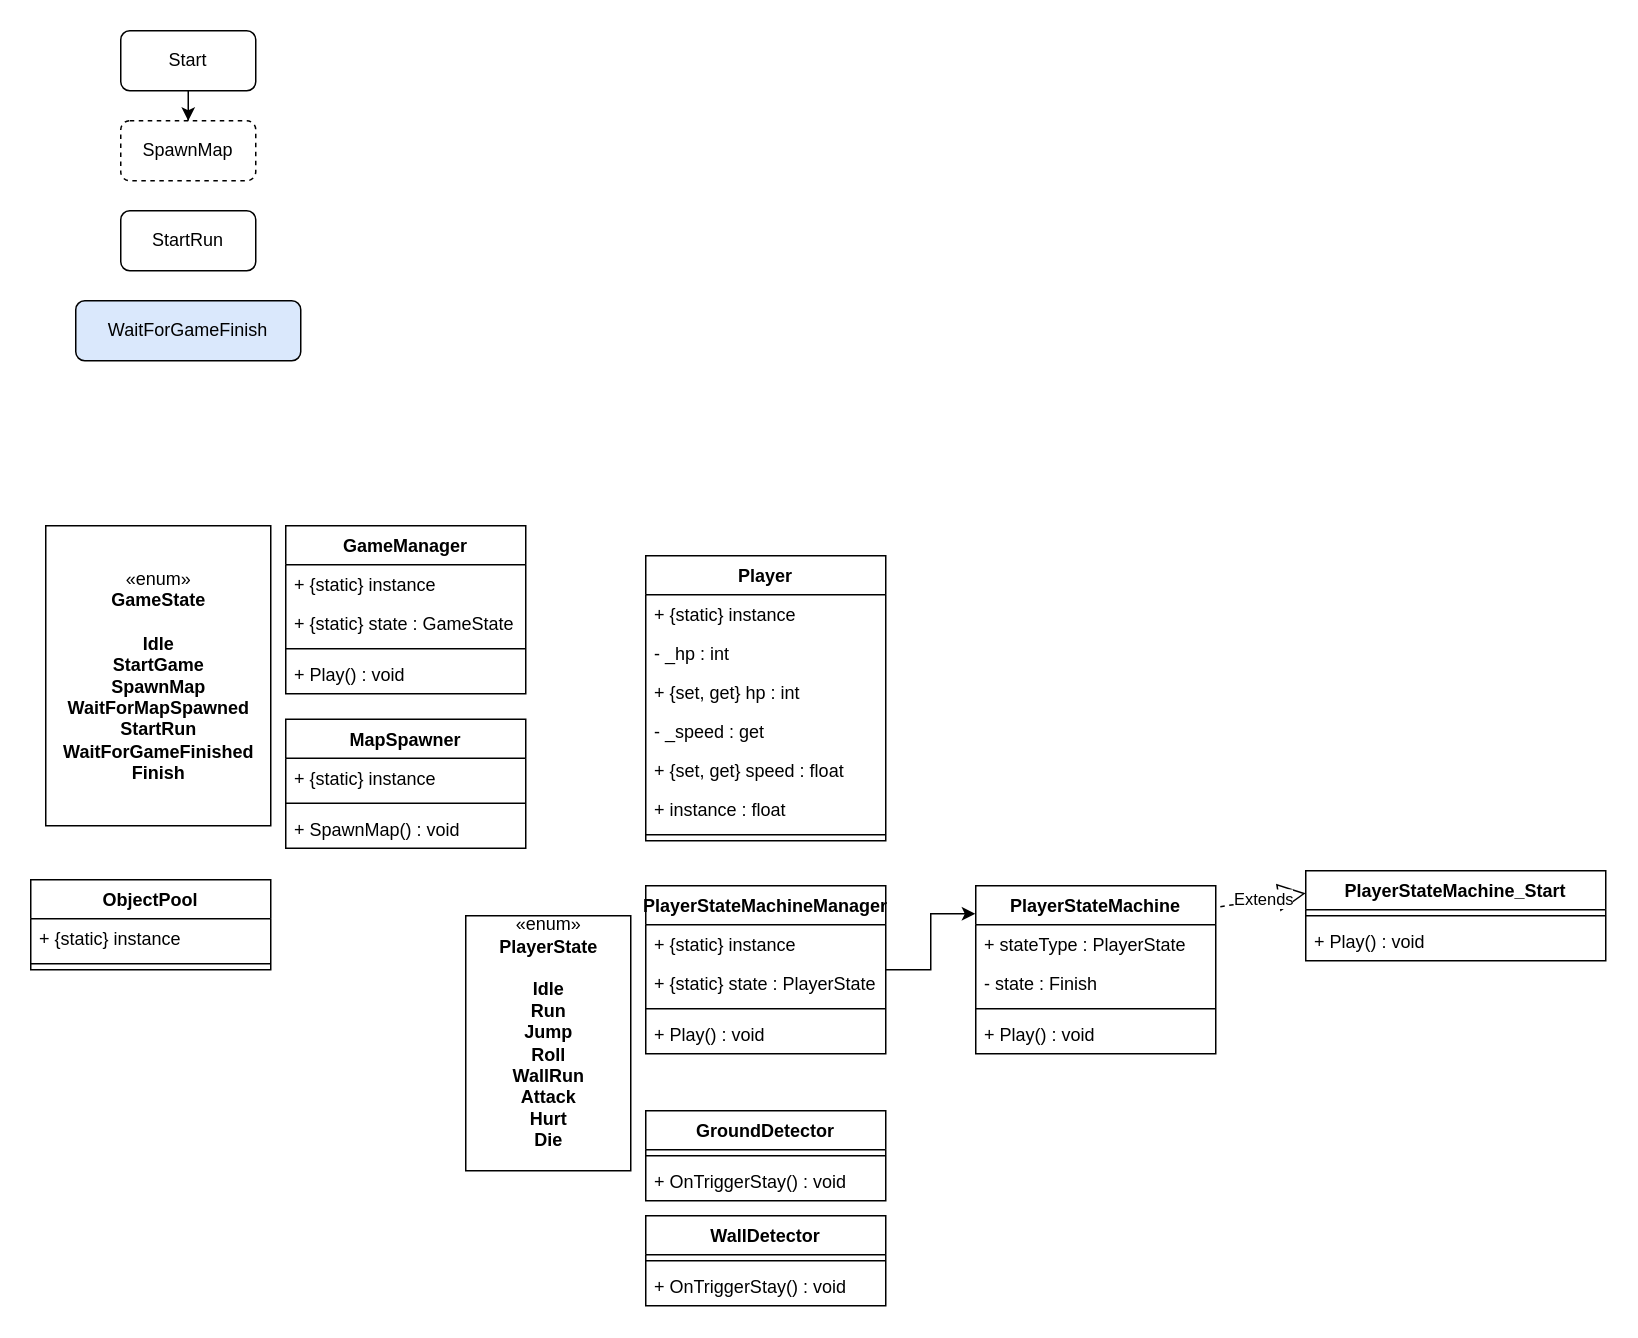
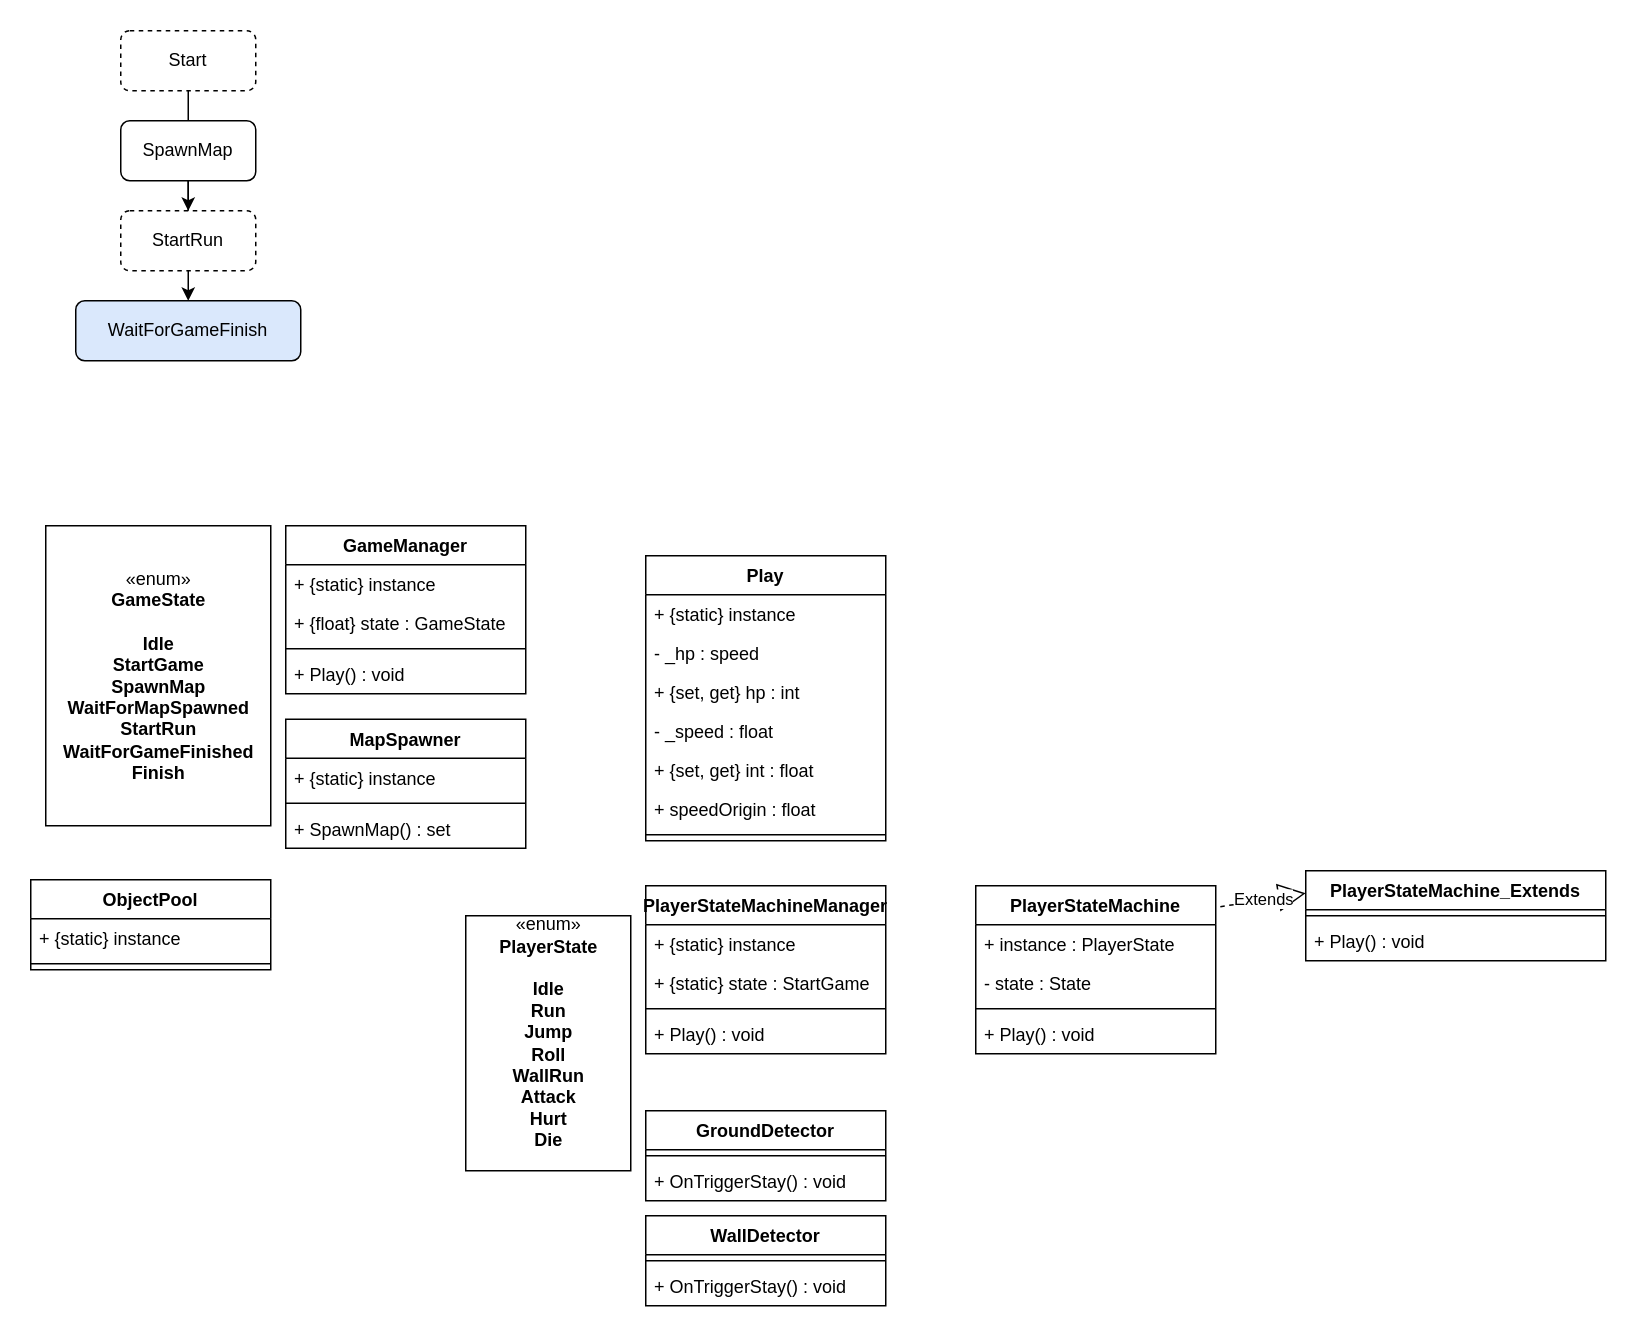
node "Start": style solid -> dashed
edge "Start" -> "SpawnMap": now "Start" -> "StartRun"
node "SpawnMap": style dashed -> solid
node "StartRun": style solid -> dashed
edge "SpawnMap" -> "WaitForGameFinish": added
node "Player": label "Player" -> "Play"
node "+ {static} state : GameState": label "+ {static} state : GameState" -> "+ {float} state : GameState"
node "- _hp : int": label "- _hp : int" -> "- _hp : speed"
node "- _speed : get": label "- _speed : get" -> "- _speed : float"
node "+ {set, get} speed : float": label "+ {set, get} speed : float" -> "+ {set, get} int : float"
node "+ instance : float": label "+ instance : float" -> "+ speedOrigin : float"
node "+ SpawnMap() : void": label "+ SpawnMap() : void" -> "+ SpawnMap() : set"
node "PlayerStateMachine_Start": label "PlayerStateMachine_Start" -> "PlayerStateMachine_Extends"
node "+ stateType : PlayerState": label "+ stateType : PlayerState" -> "+ instance : PlayerState"
edge "PlayerStateMachineManager" -> "PlayerStateMachine": removed
node "+ {static} state : PlayerState": label "+ {static} state : PlayerState" -> "+ {static} state : StartGame"
node "- state : Finish": label "- state : Finish" -> "- state : State"
